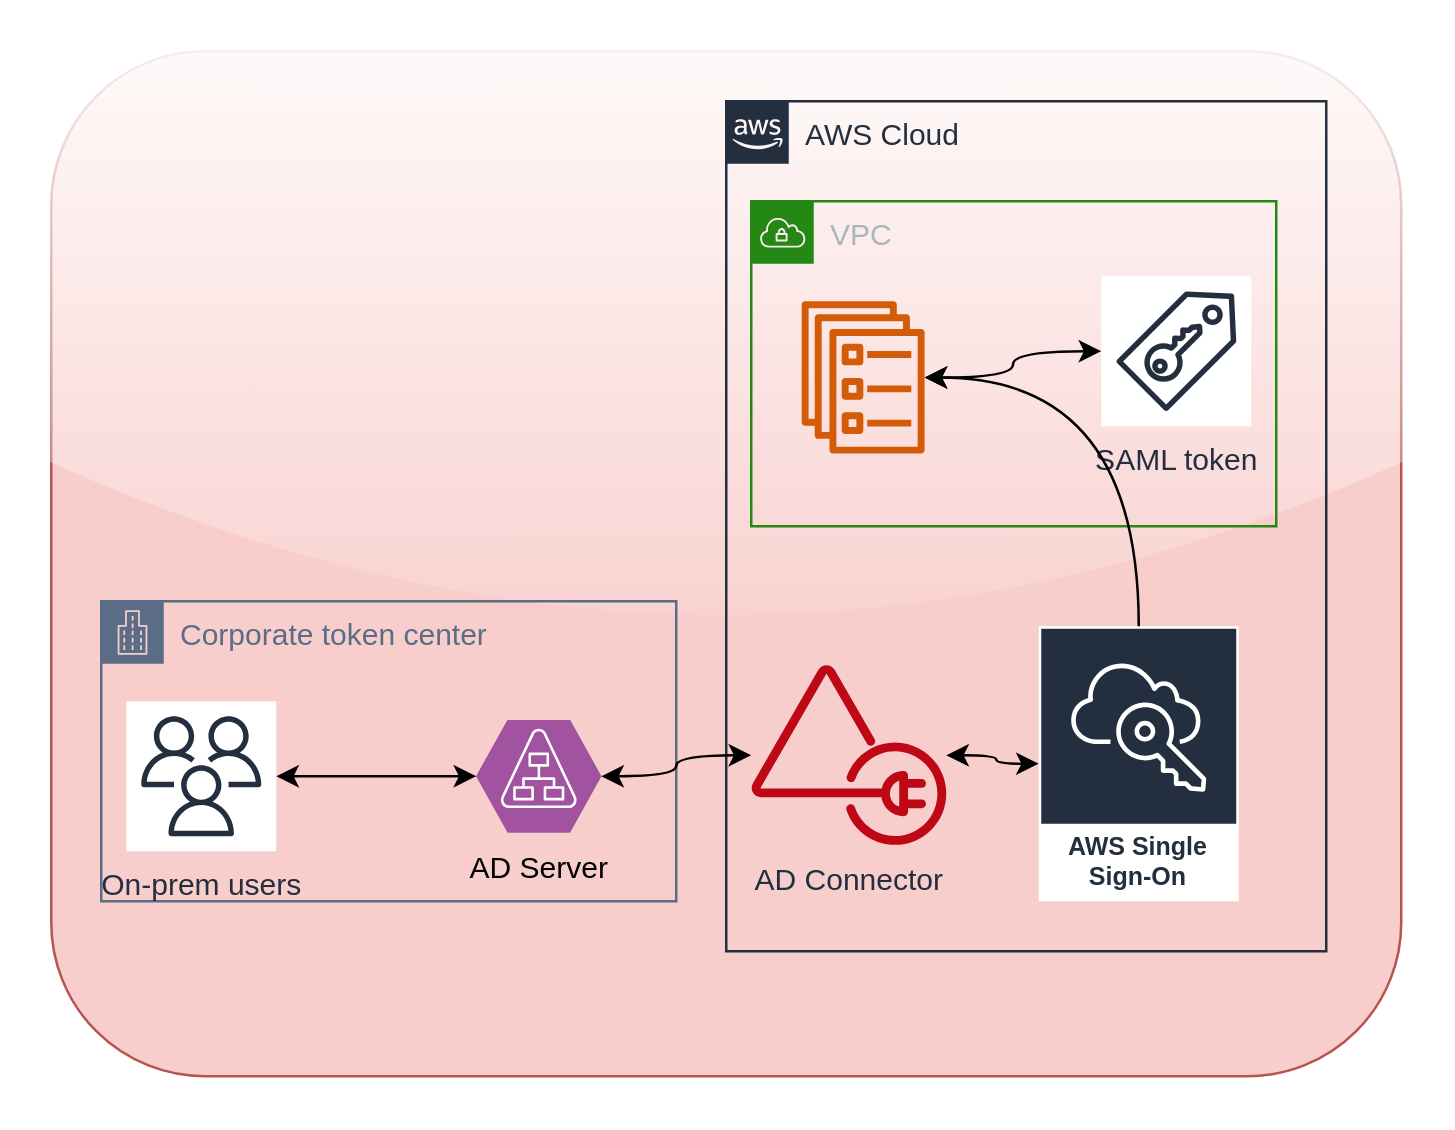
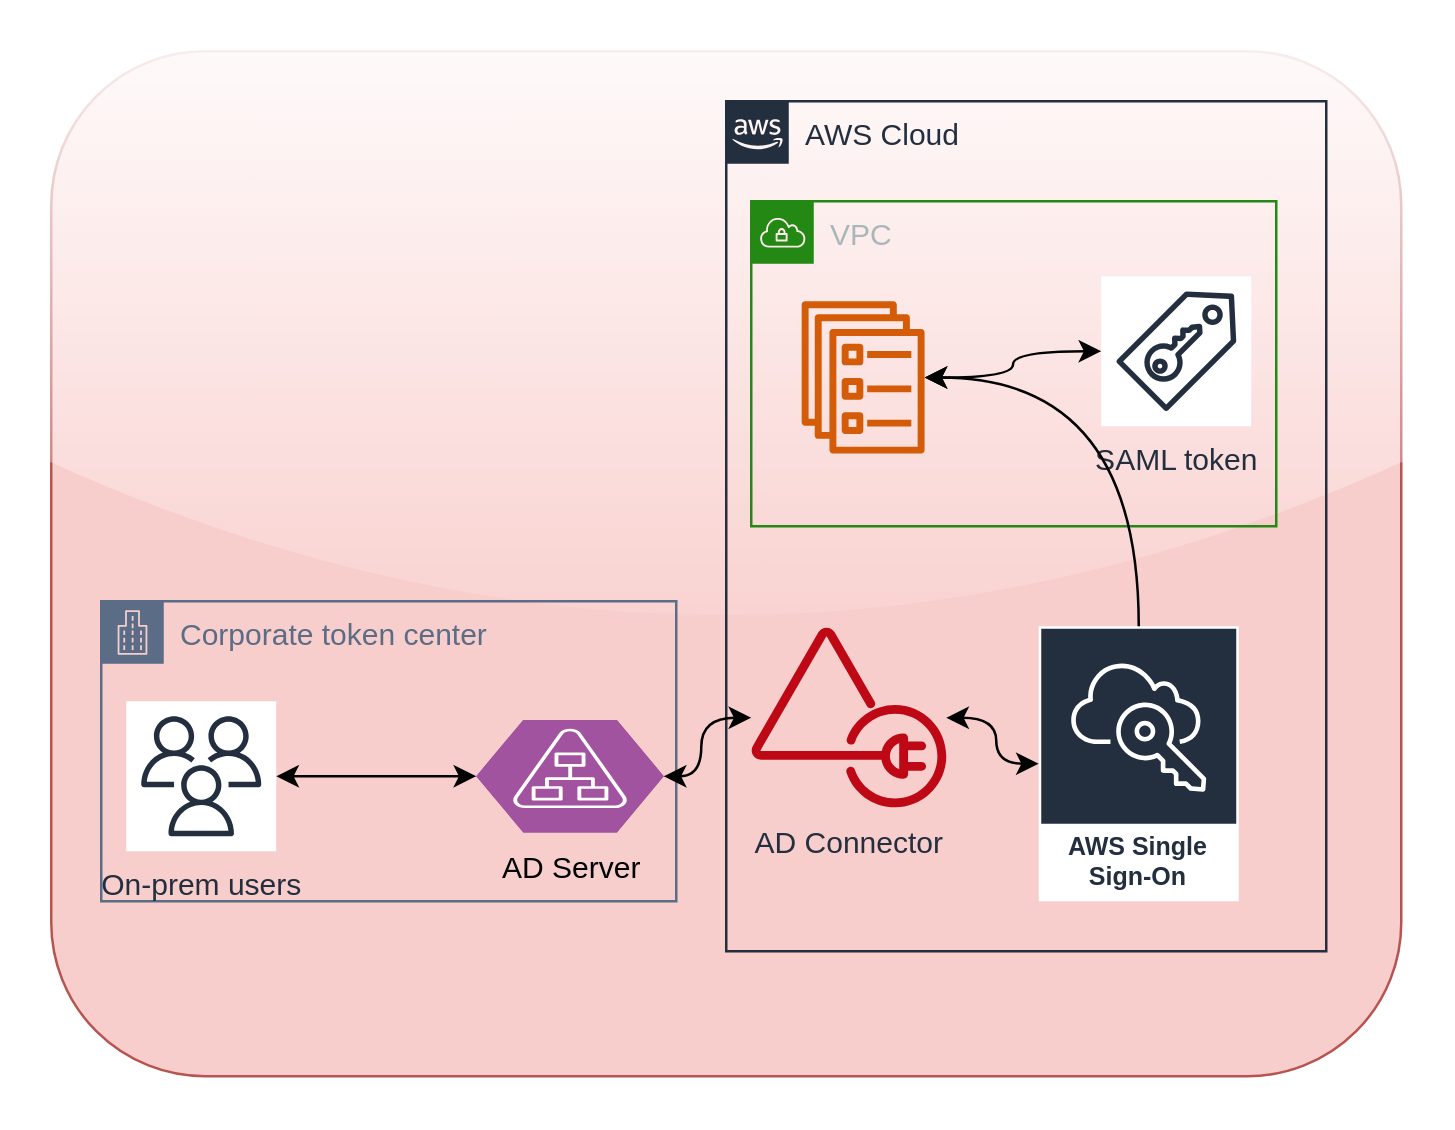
node "AD Connector": moved (849, 755) -> (849, 718)
node "AD Server": size 125x113 -> 188x113
